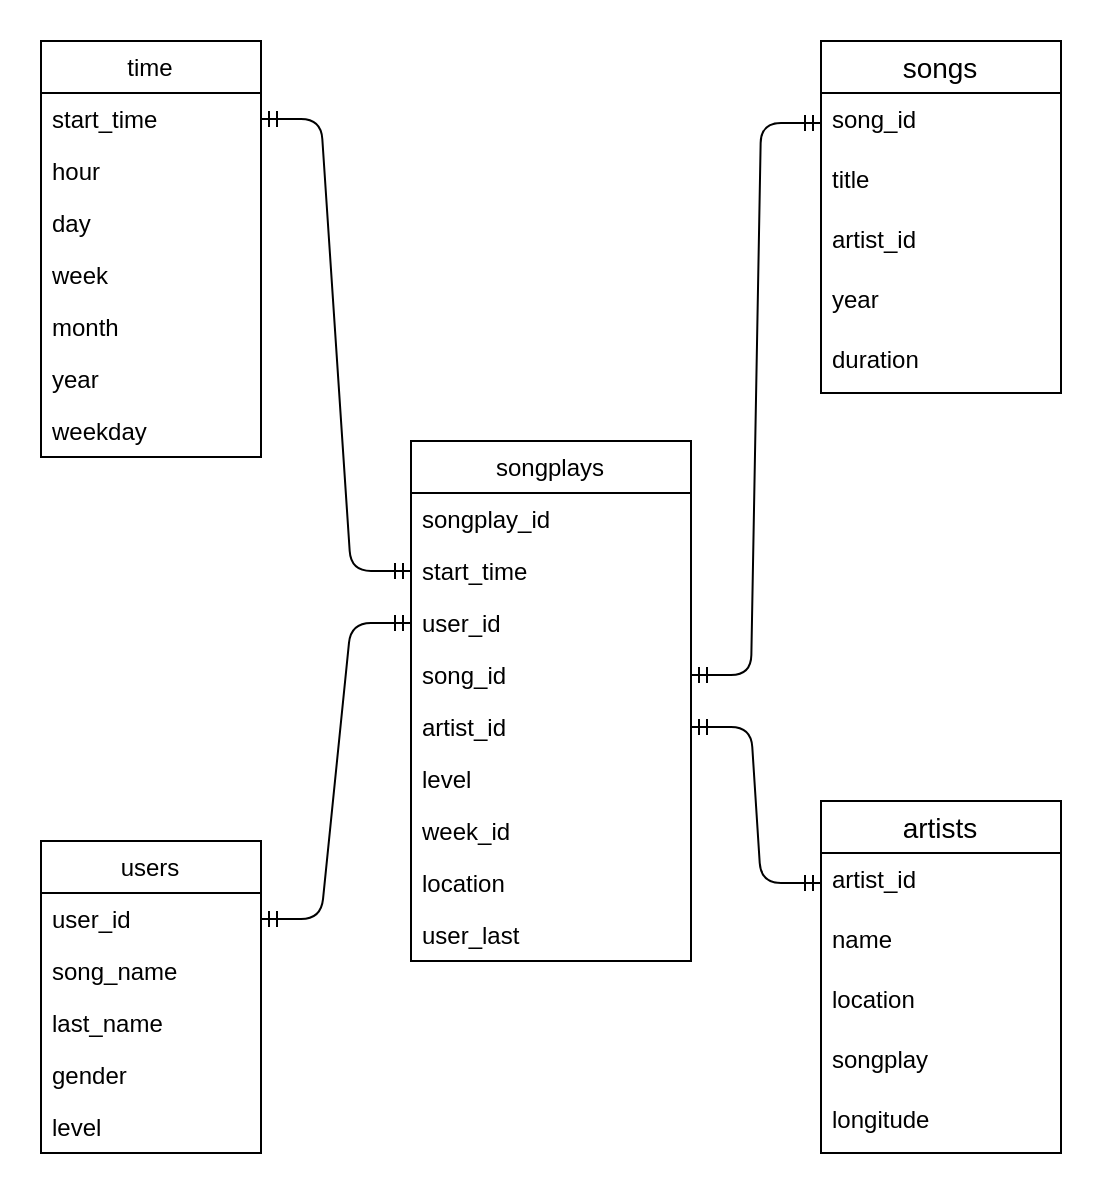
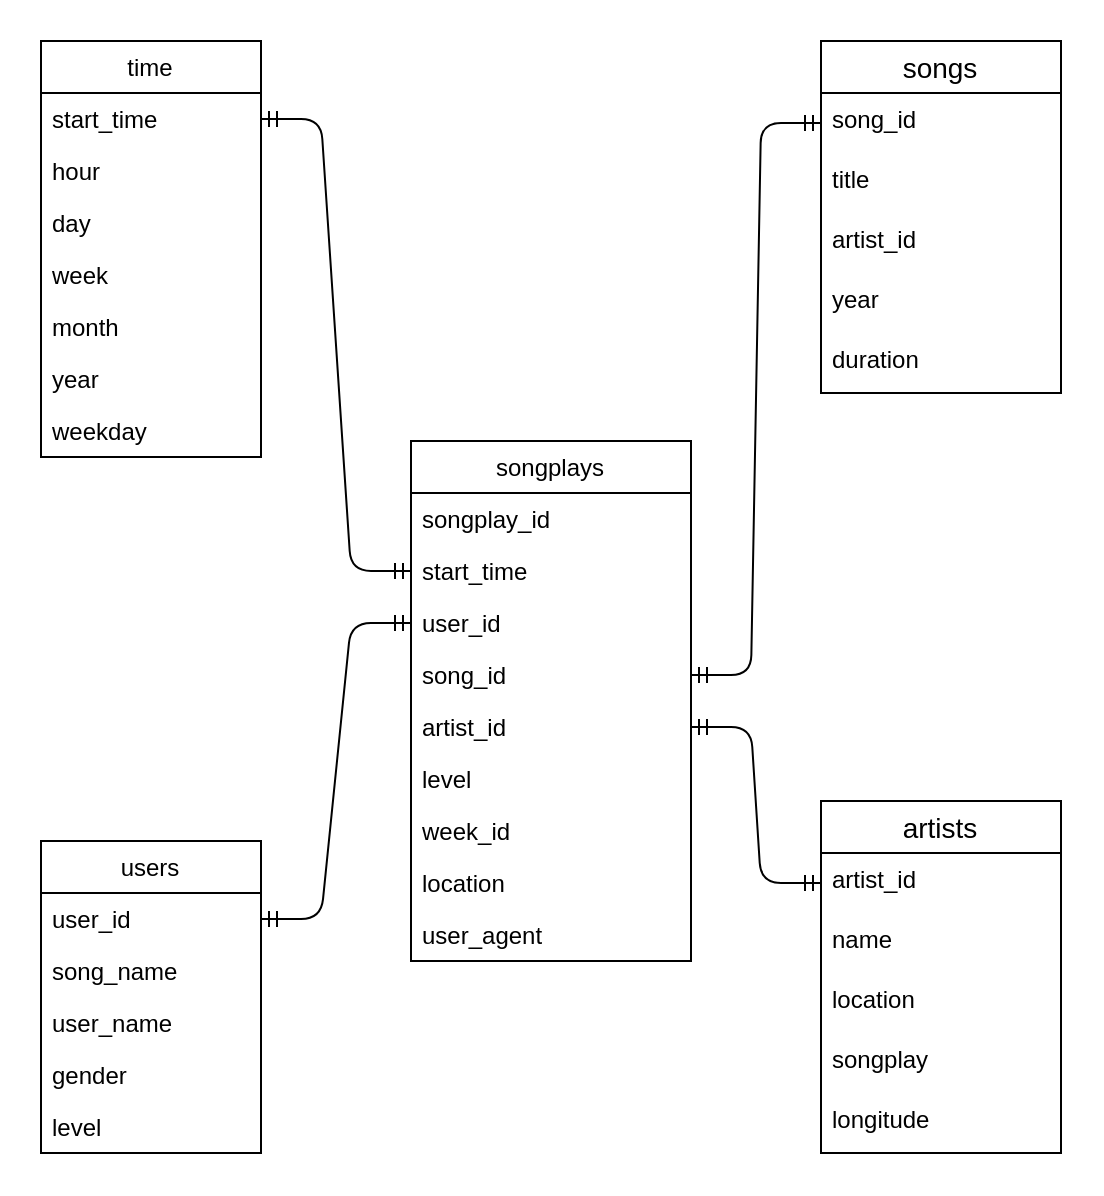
node "user_last": label "user_last" -> "user_agent"
node "last_name": label "last_name" -> "user_name"
